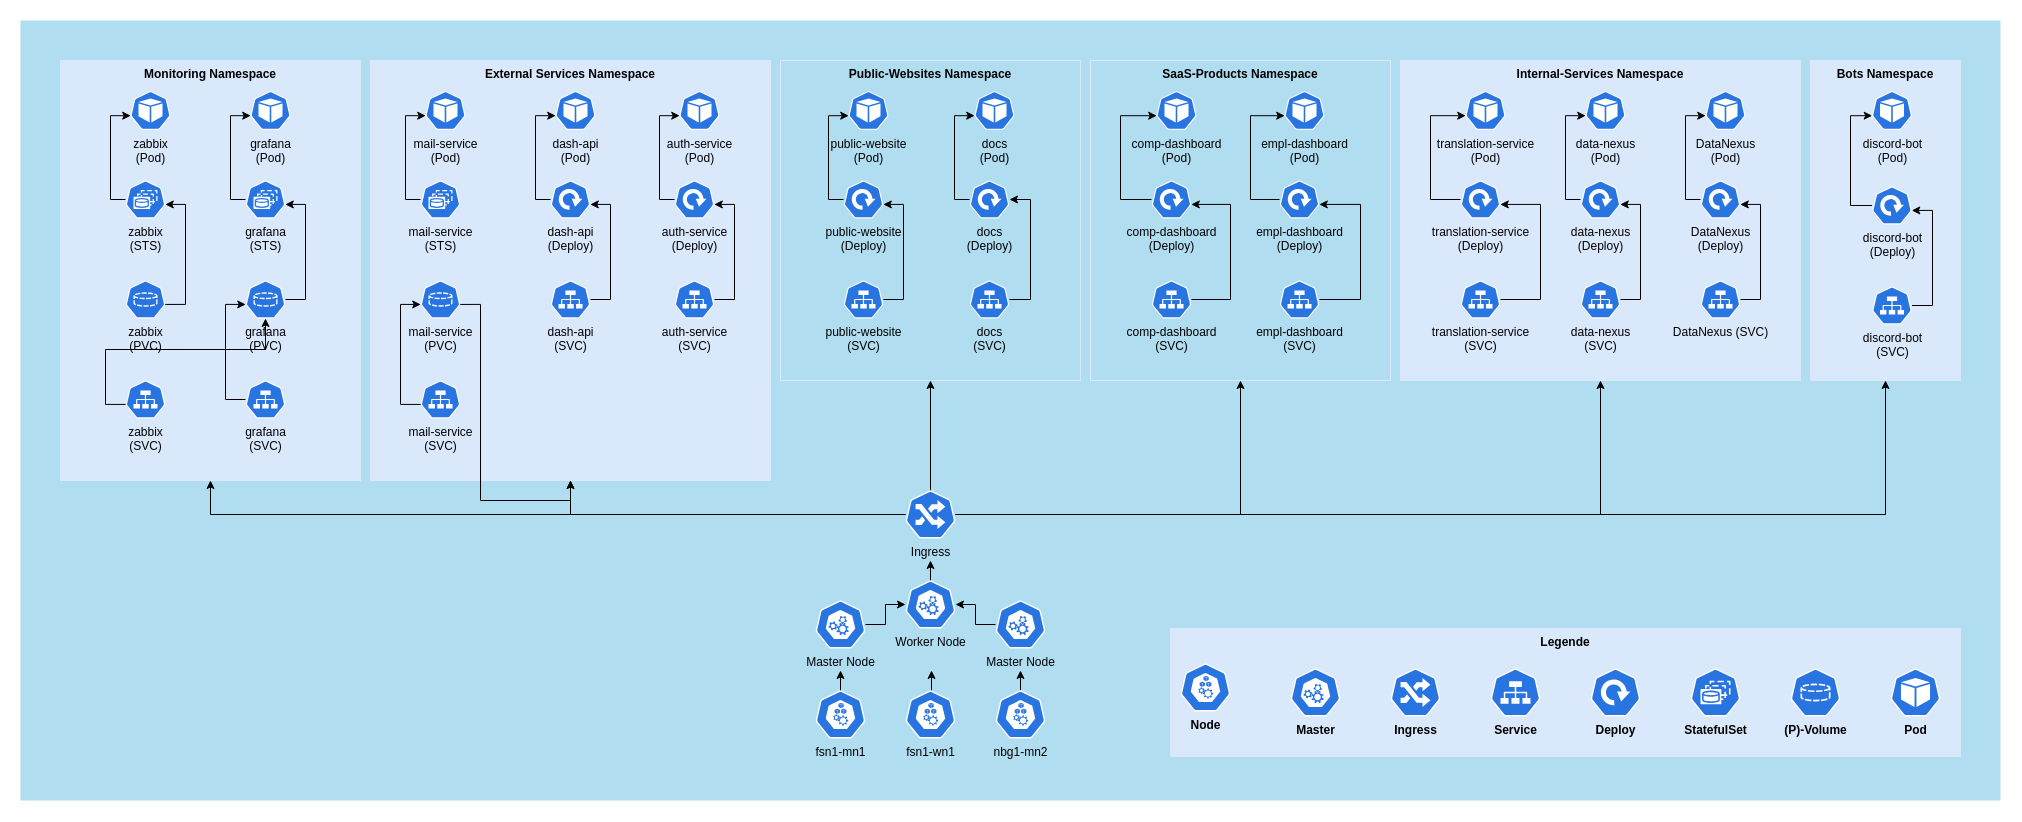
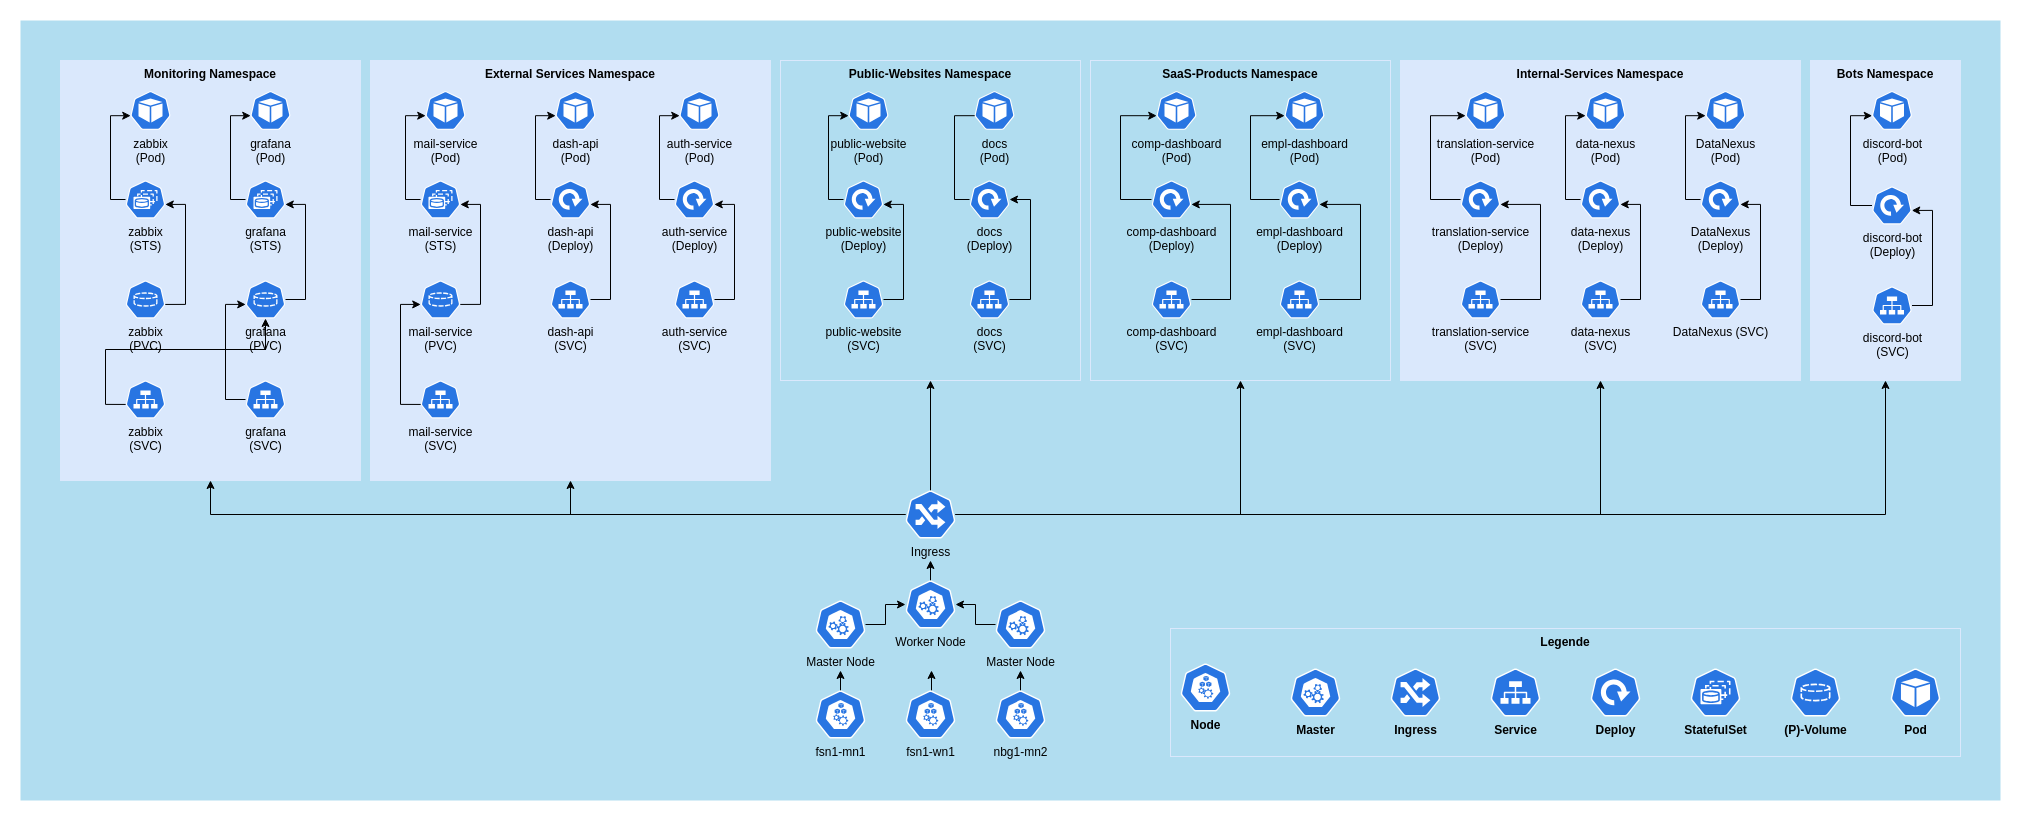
edge "docs (Deploy)" -> "docs (Pod)": arrowhead classic -> none
edge "mail-service (PVC)" -> "External Services Namespace": now "mail-service (PVC)" -> "mail-service (STS)"
node "Legende": fillcolor #dae8fc -> #b1ddf0
